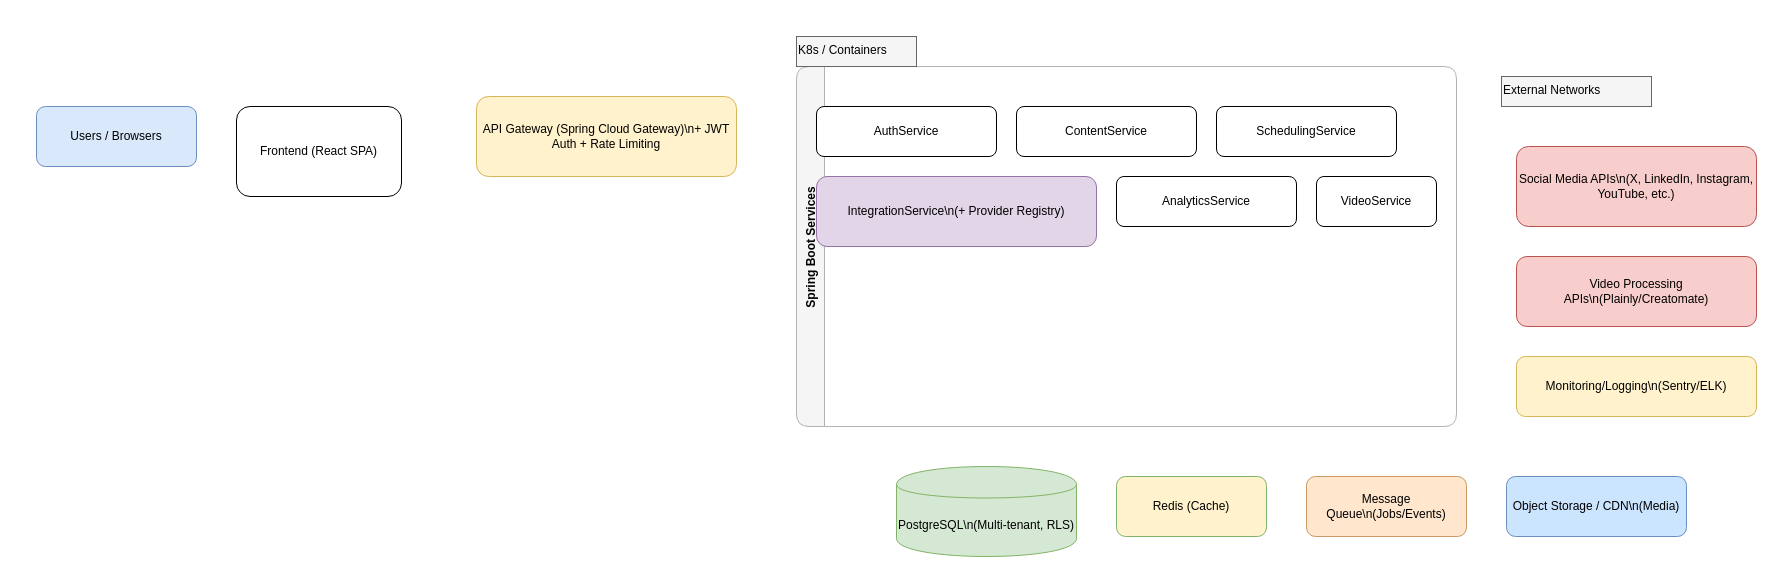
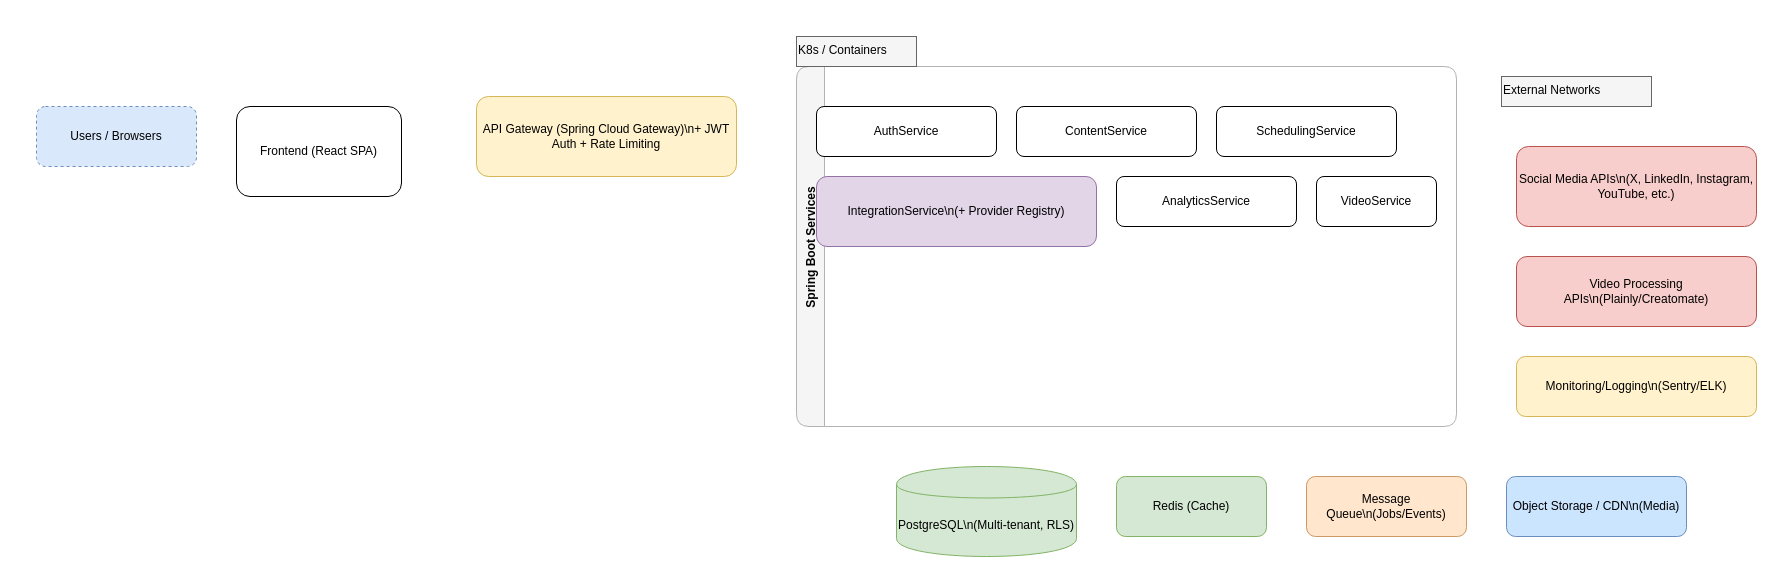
node "Users / Browsers": style solid -> dashed
node "Redis (Cache)": fillcolor #fff2cc -> #d5e8d4
